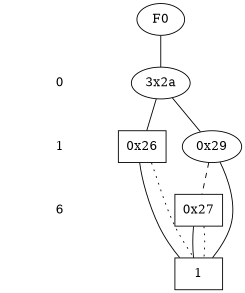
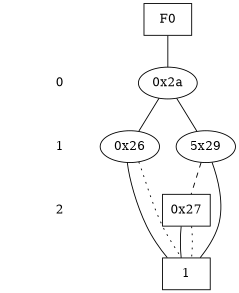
node "F0": shape ellipse -> box
node "3x2a": label "3x2a" -> "0x2a"
node "0x26": shape box -> ellipse
node "0x29": label "0x29" -> "5x29"
node "6": label "6" -> "2"
